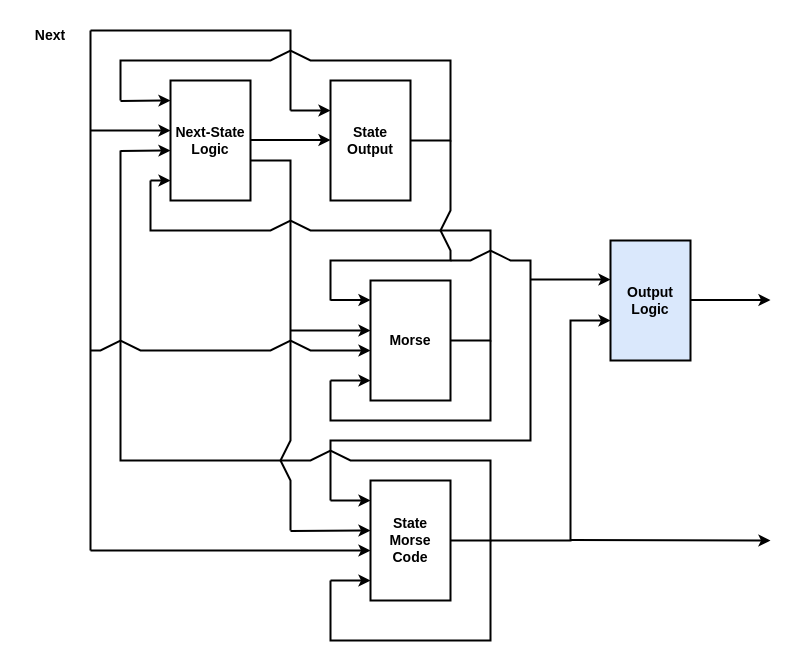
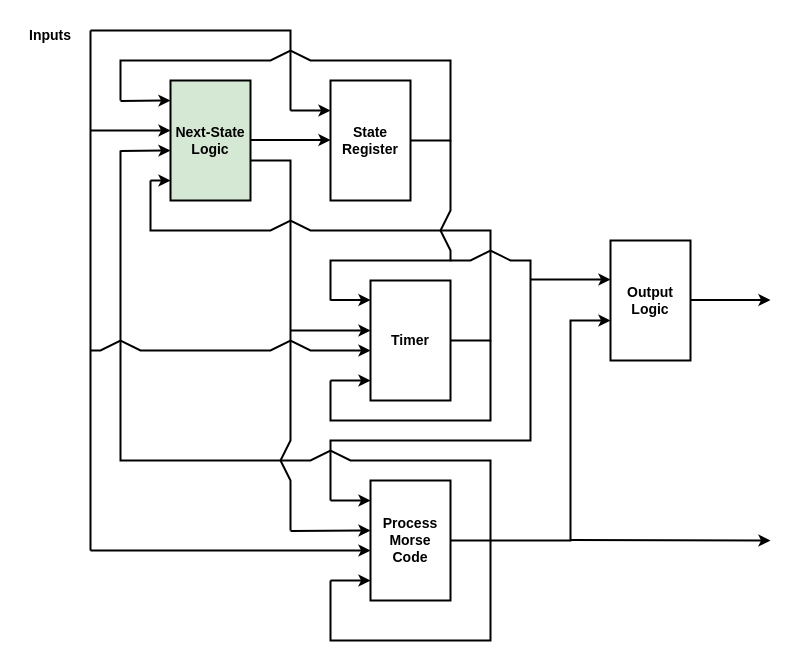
node "Next": label "Next" -> "Inputs"
node "Next-State Logic": fillcolor #ffffff -> #d5e8d4
node "State Output": label "State Output" -> "State Register"
node "Output Logic": fillcolor #dae8fc -> #ffffff
node "Morse": label "Morse" -> "Timer"
node "State Morse Code": label "State Morse Code" -> "Process Morse Code"
